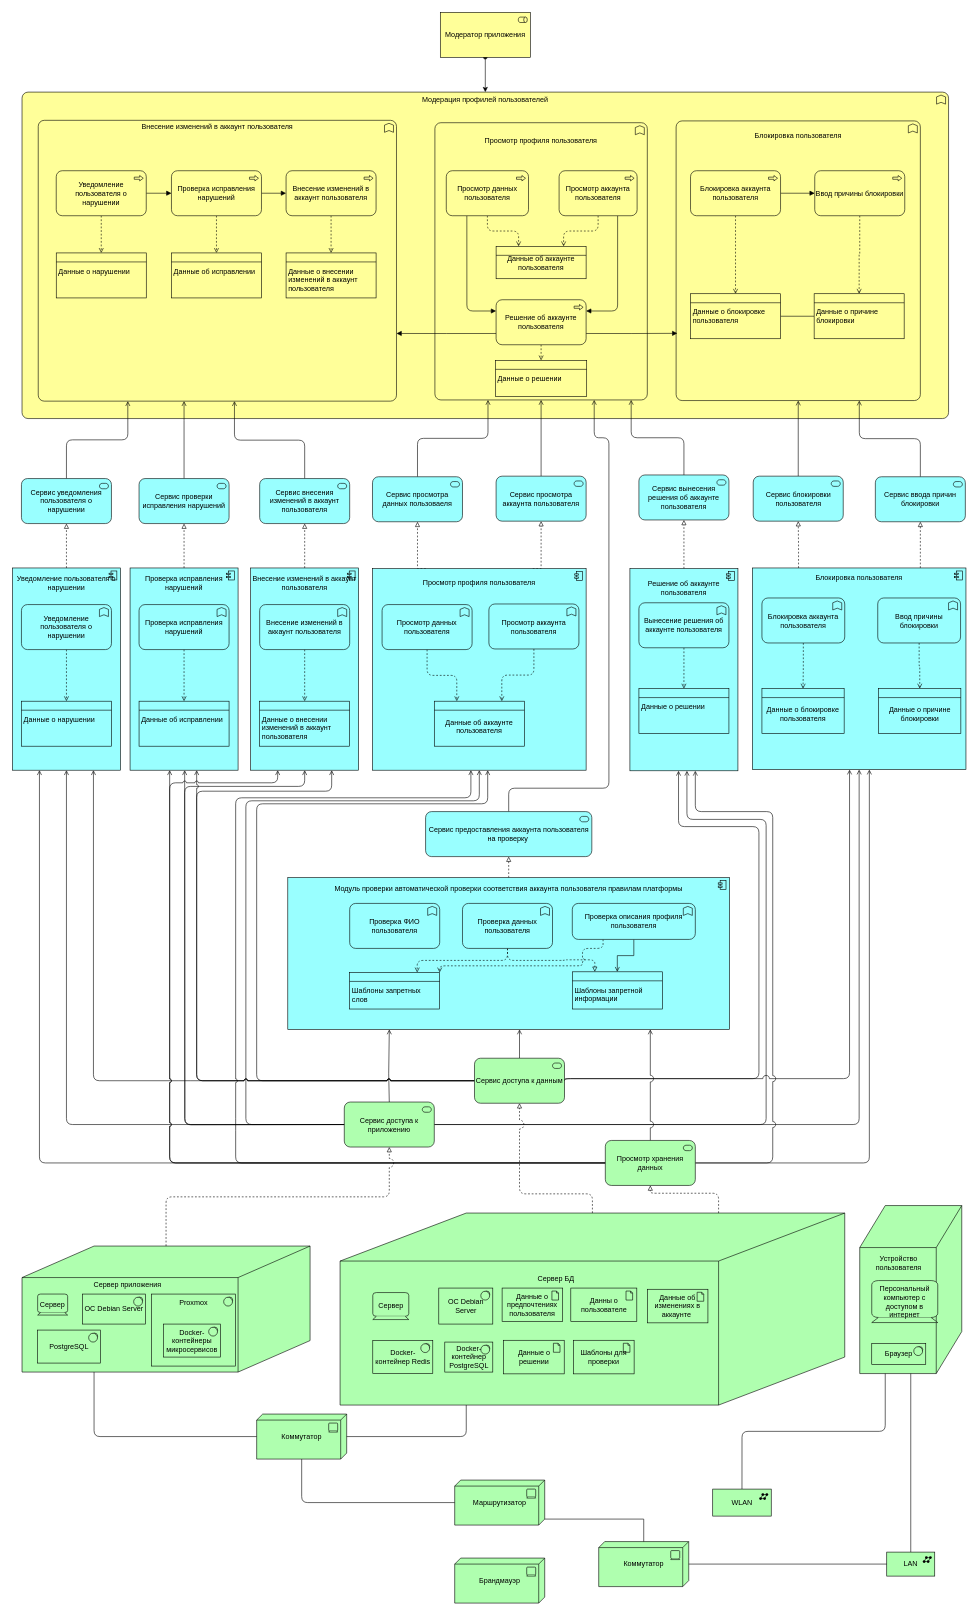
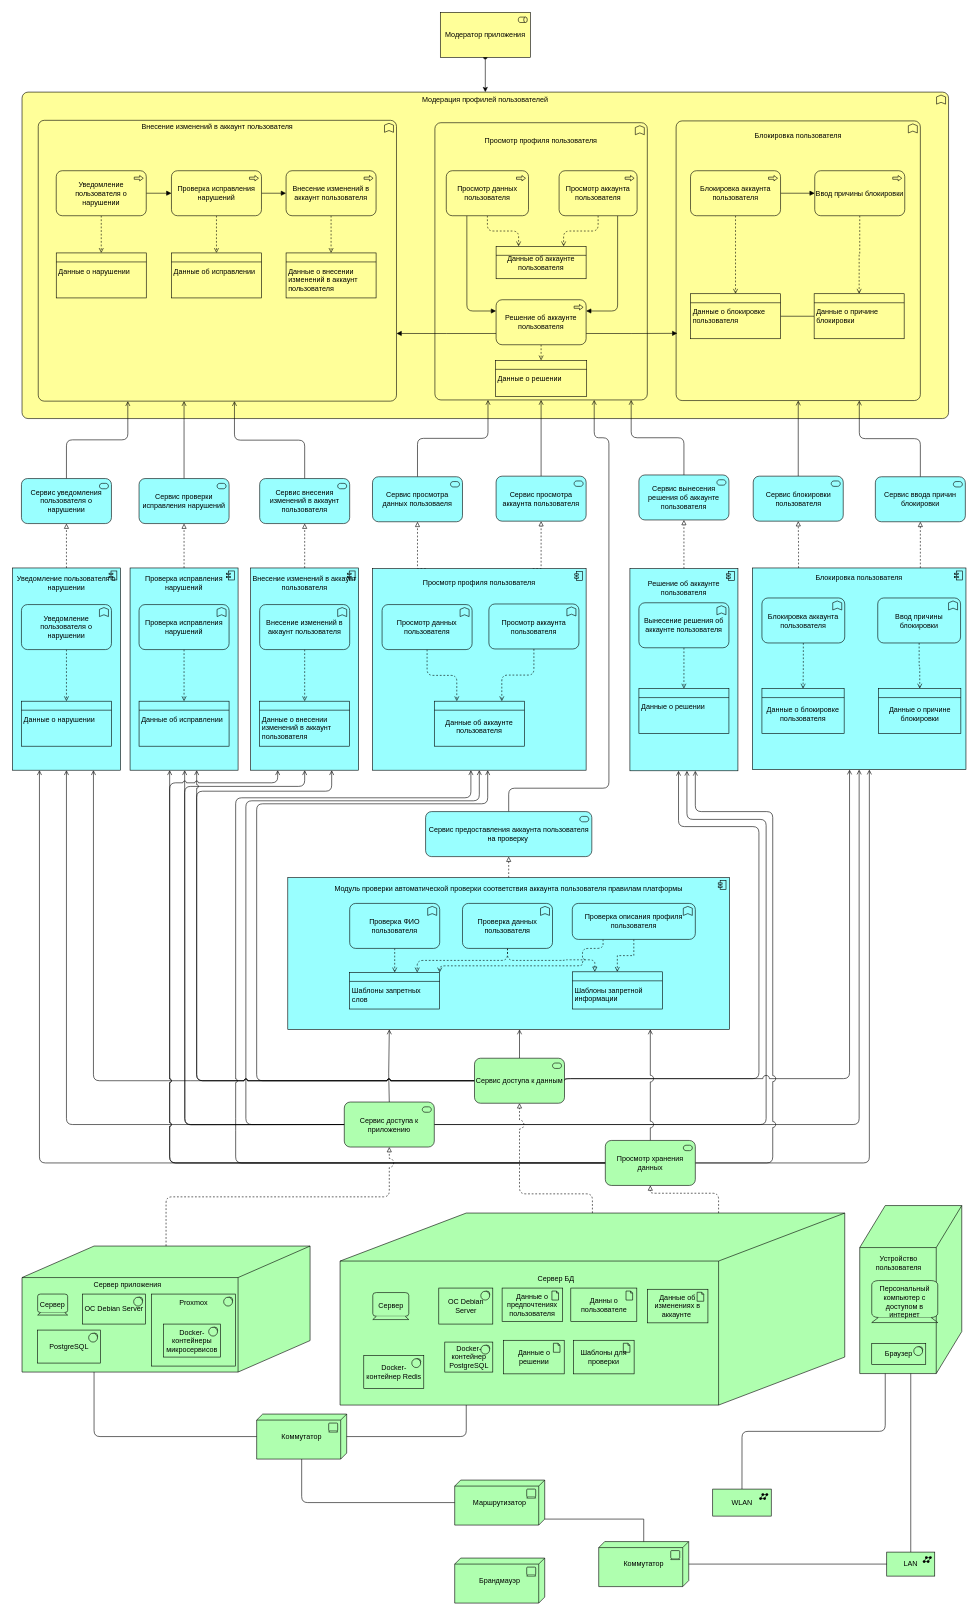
edge "Проверка описания профиля пользователя" -> "Шаблоны запретной информации": style solid -> dashed
edge "Проверка ФИО пользователя" -> "Шаблоны запретных слов": added
node "Docker-контейнер Redis": moved (403, 1357) -> (394, 1372)
